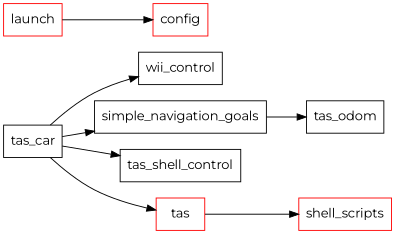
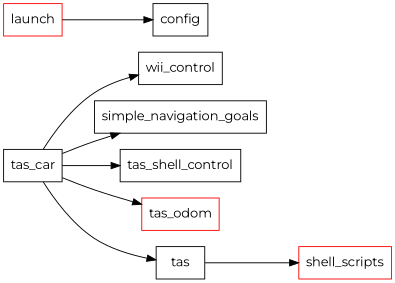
node "config": color red -> black
edge "simple_navigation_goals" -> "tas_odom": now "tas_car" -> "tas_odom"
node "tas_odom": color black -> red
node "tas": color red -> black
